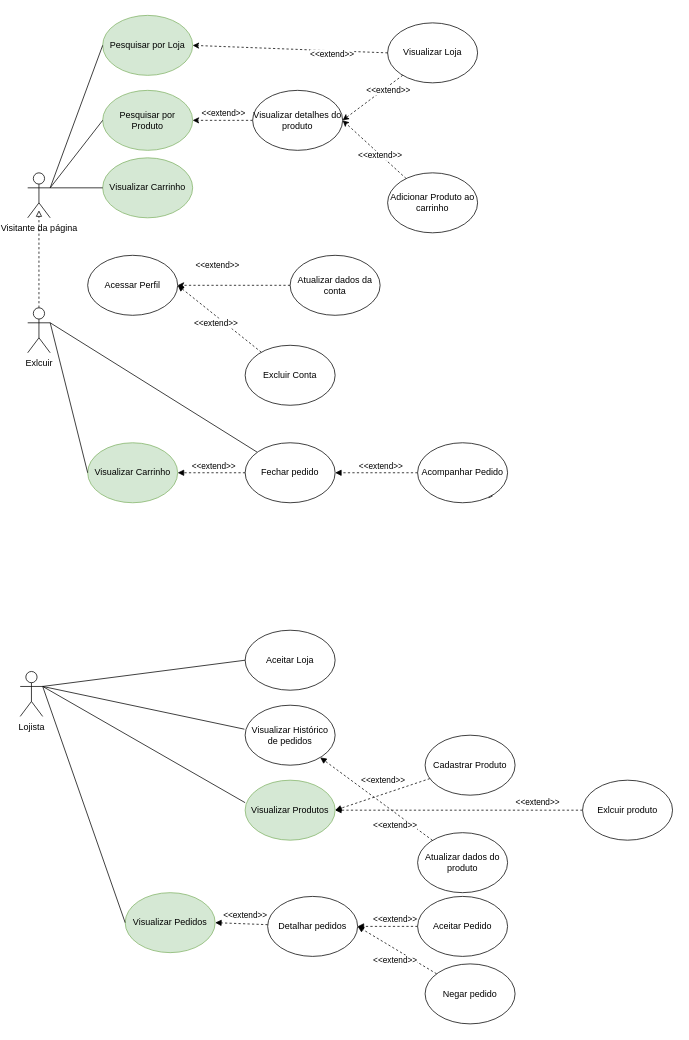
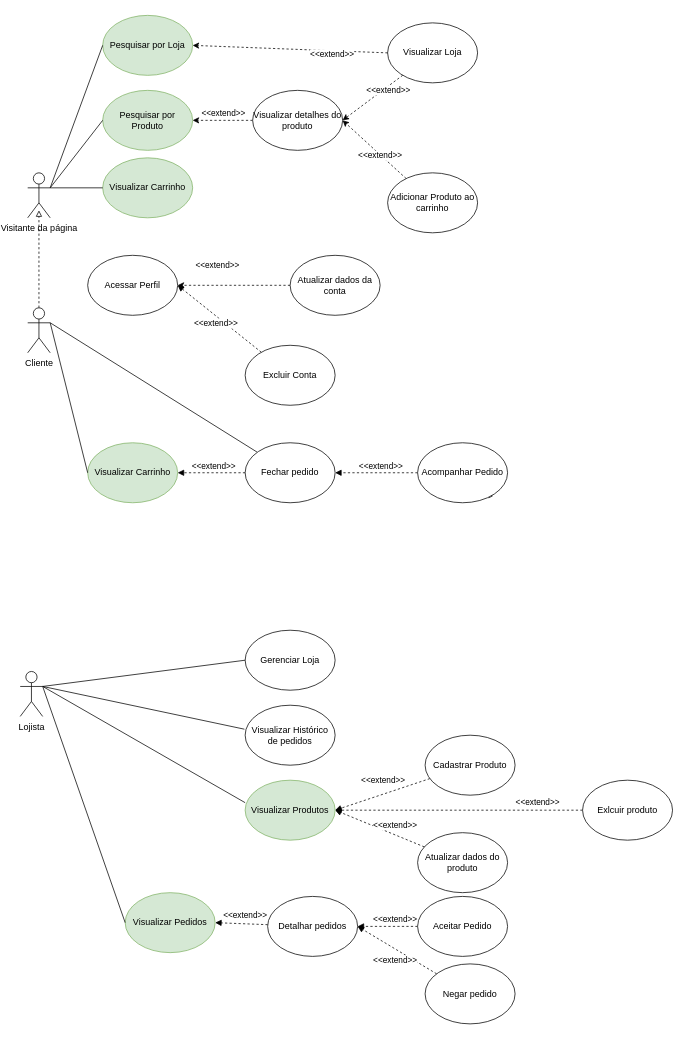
node "Exlcuir": label "Exlcuir" -> "Cliente"
node "Aceitar Loja": label "Aceitar Loja" -> "Gerenciar Loja"
edge "Atualizar dados do produto" -> "Visualizar Histórico de pedidos": now "Atualizar dados do produto" -> "Visualizar Produtos"
